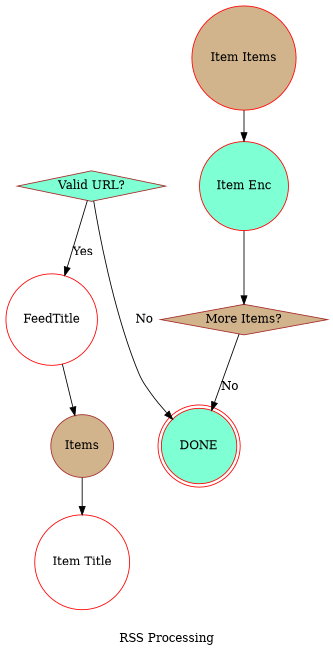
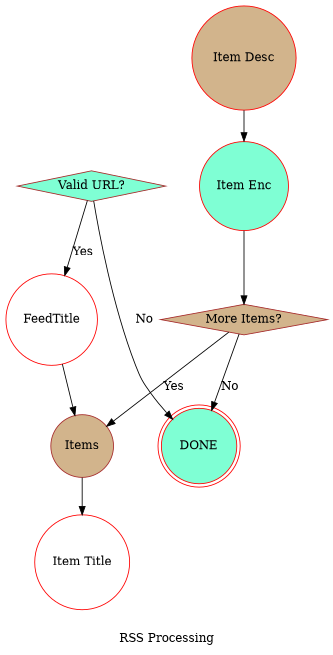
node "Item Items": label "Item Items" -> "Item Desc"
edge "More Items?" -> "Items": added, label "Yes"
